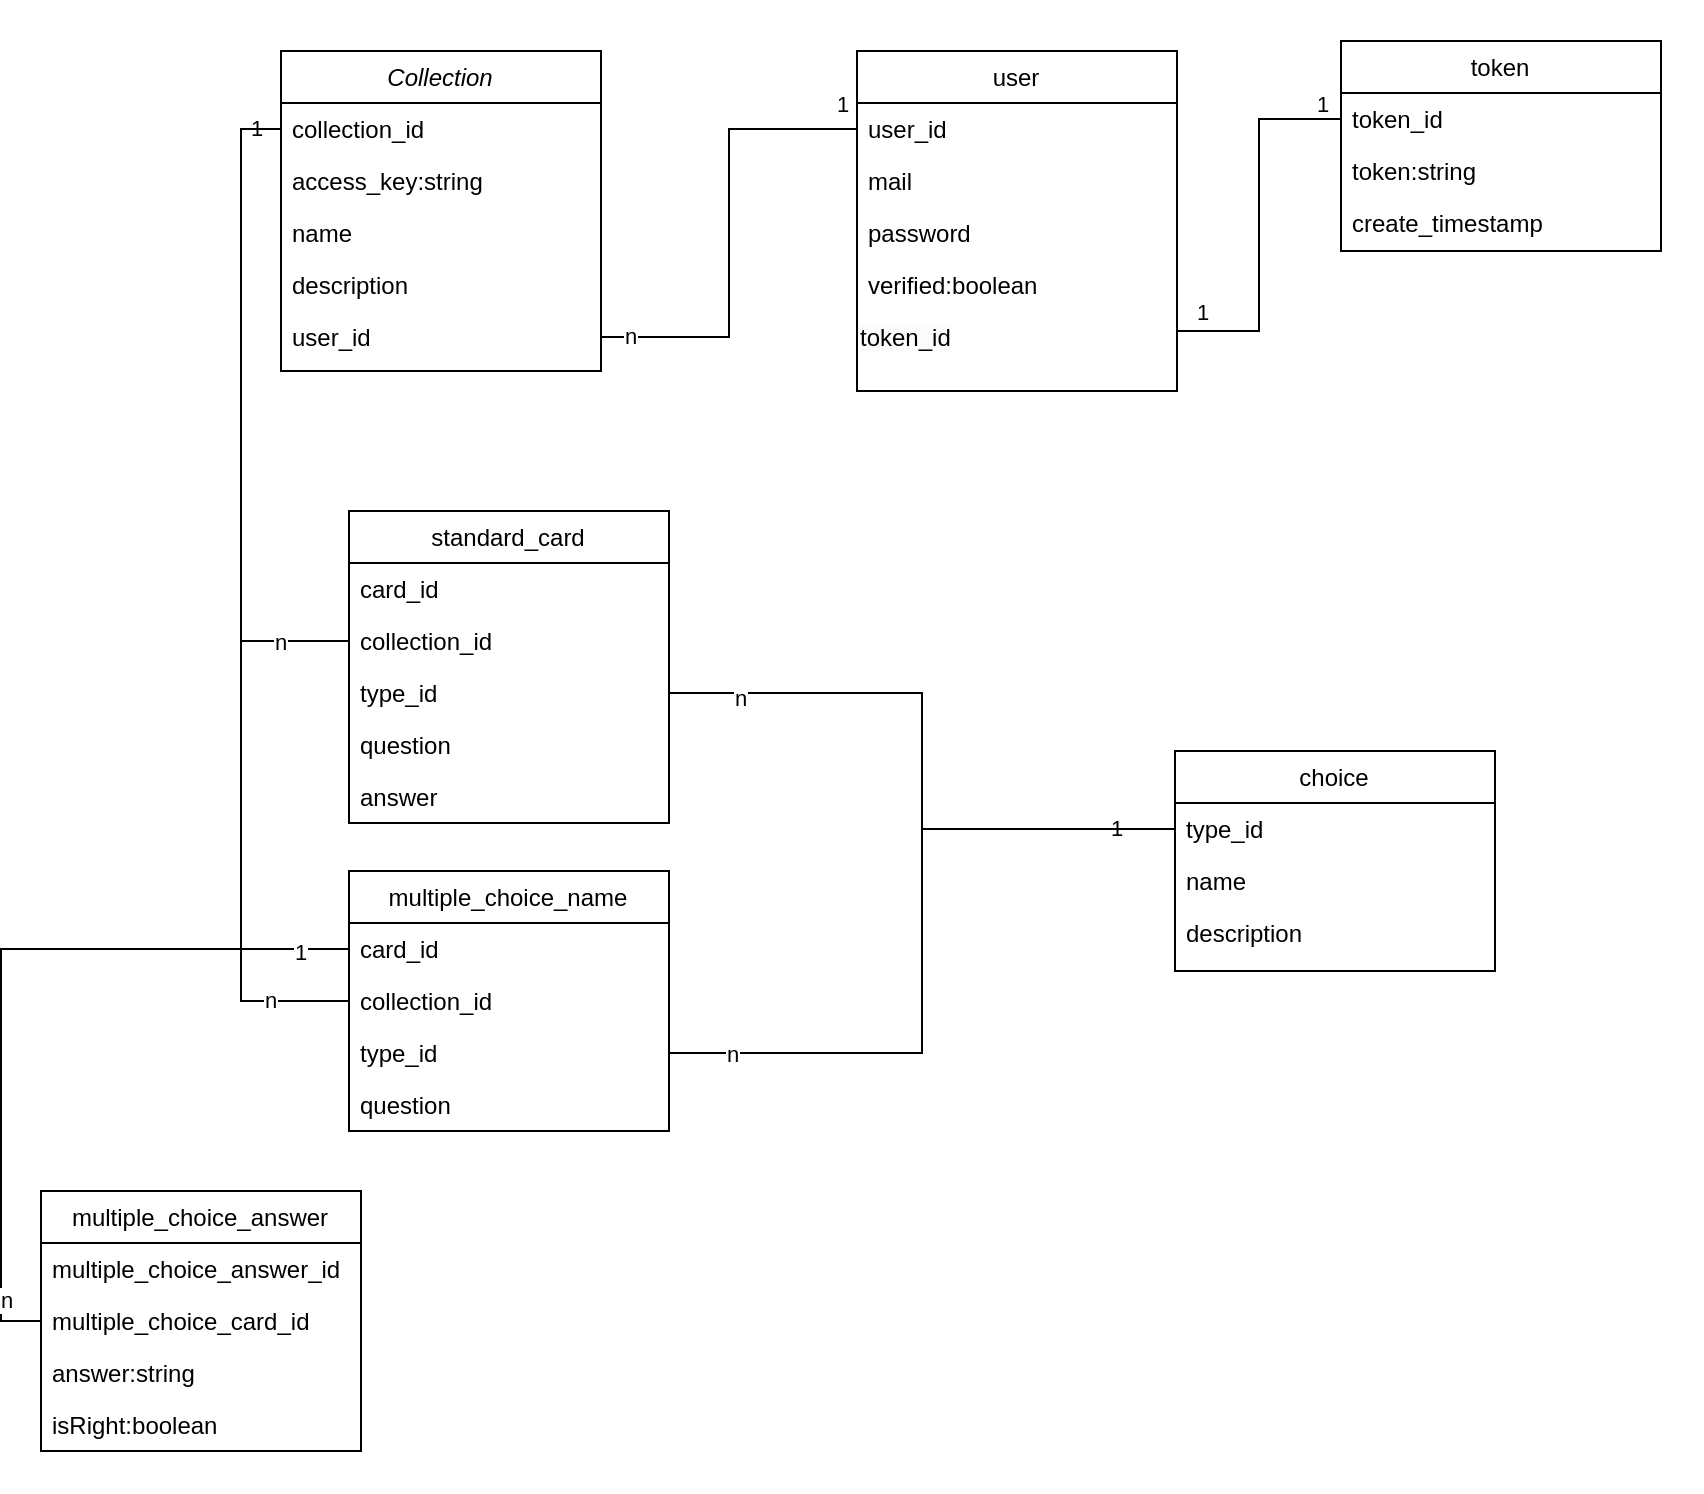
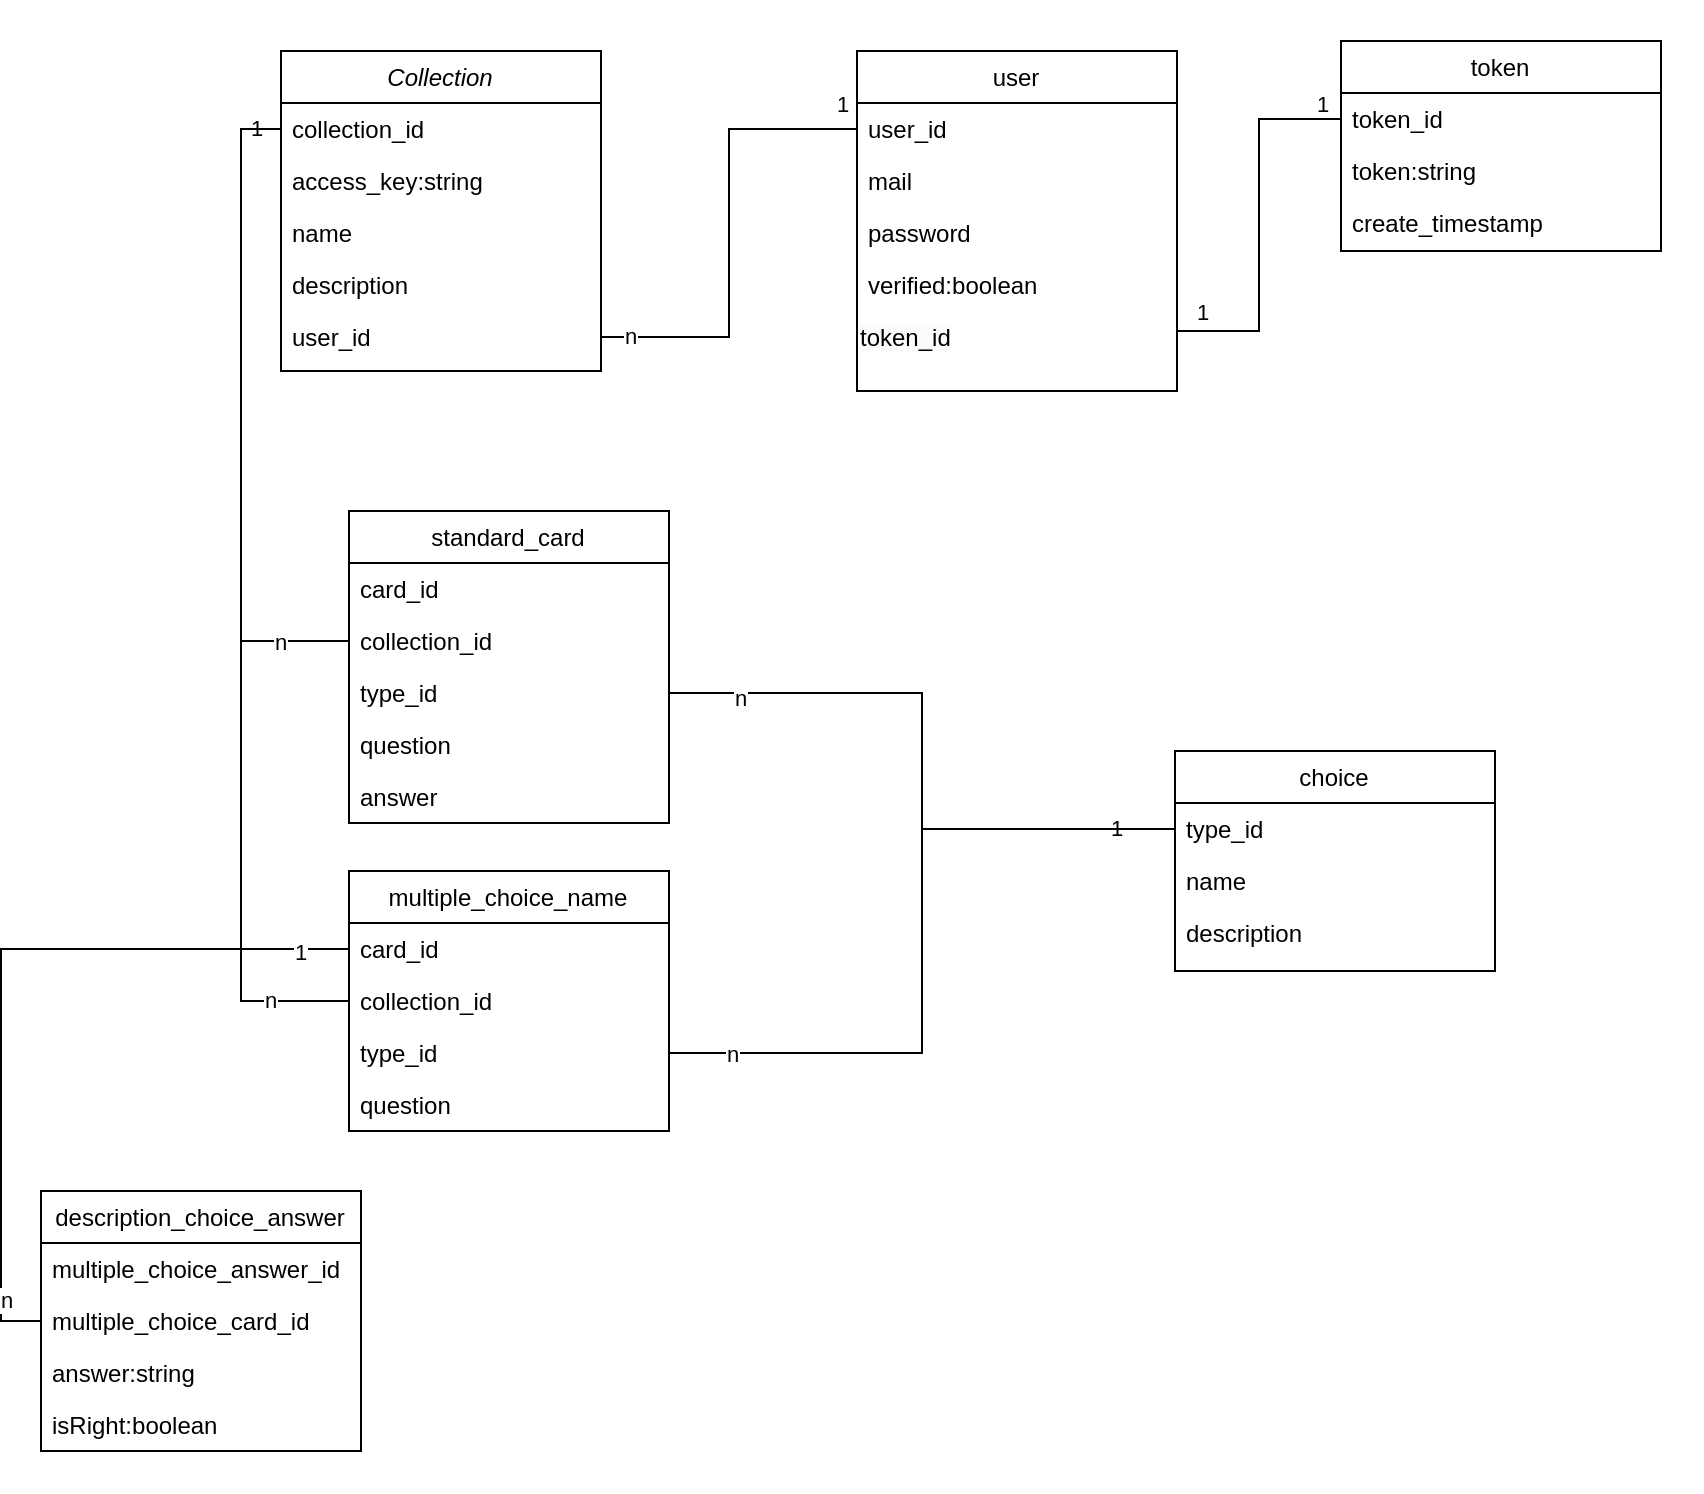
node "multiple_choice_answer": label "multiple_choice_answer" -> "description_choice_answer"
